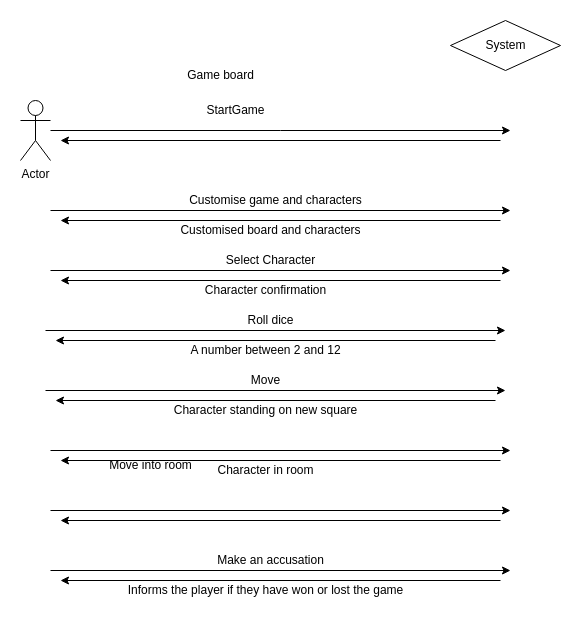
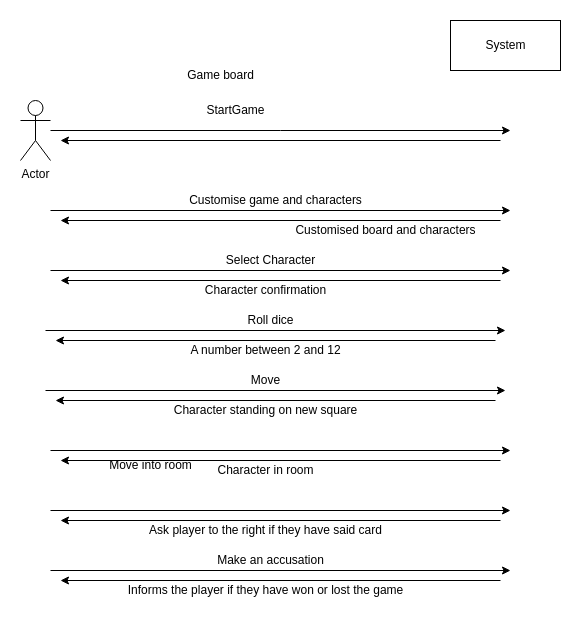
node "System": shape diamond -> rectangle
node "Customised board and characters": moved (271, 231) -> (386, 231)
node "Ask player to the right if they have said card": added
